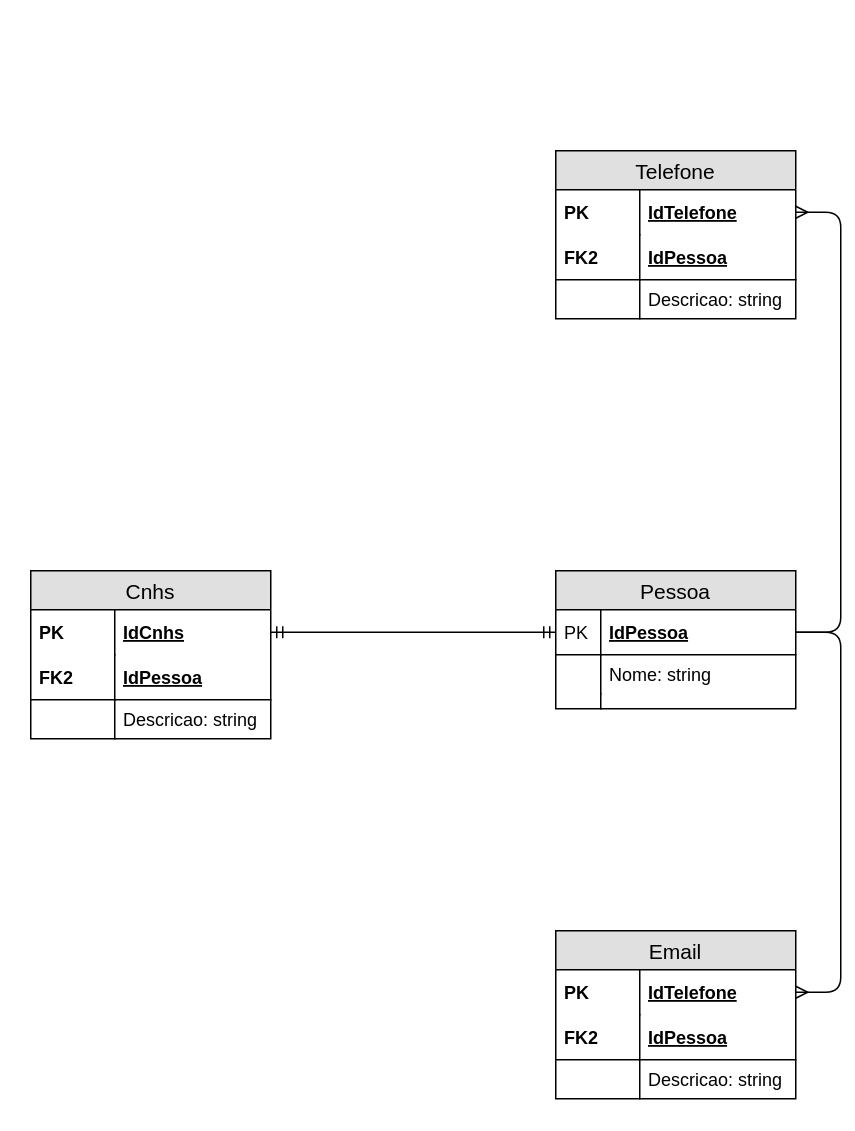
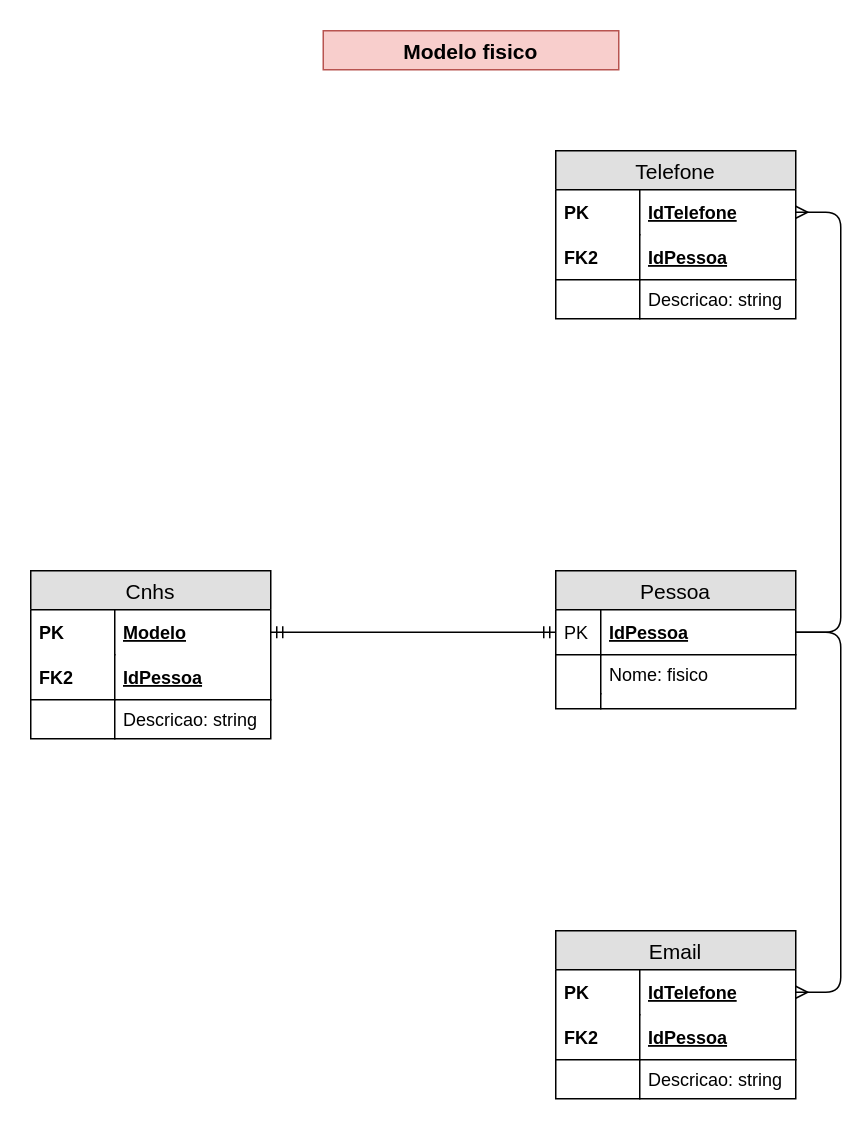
node "Modelo fisico": added
node "IdCnhs": label "IdCnhs" -> "Modelo"
node "Nome: string": label "Nome: string" -> "Nome: fisico"
